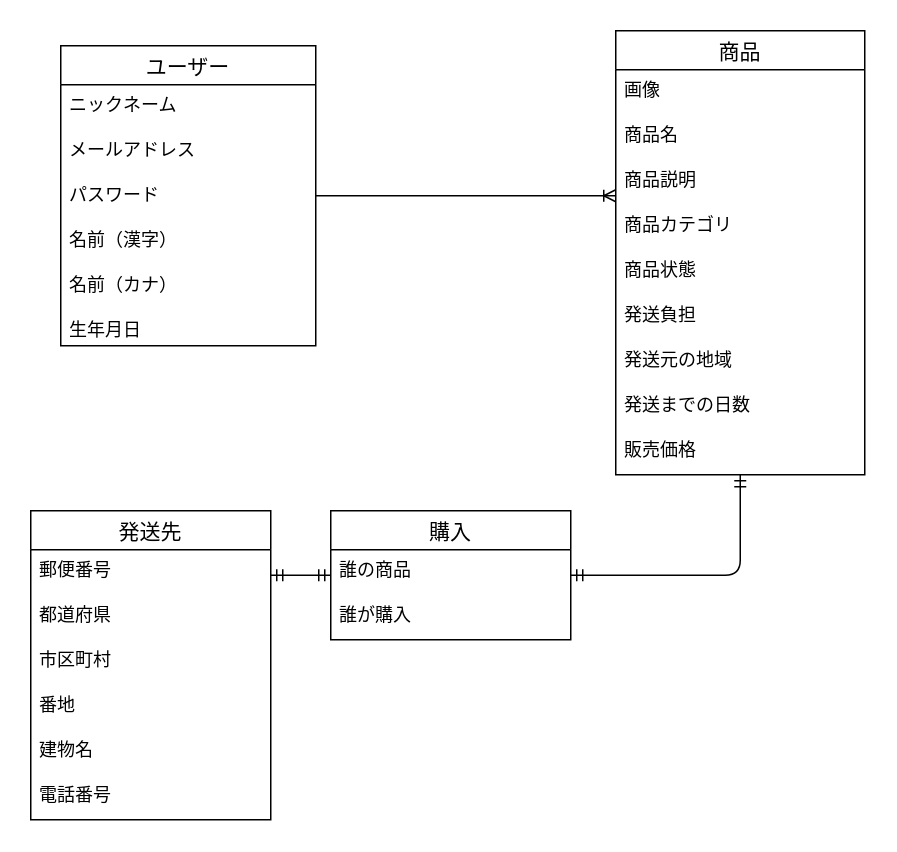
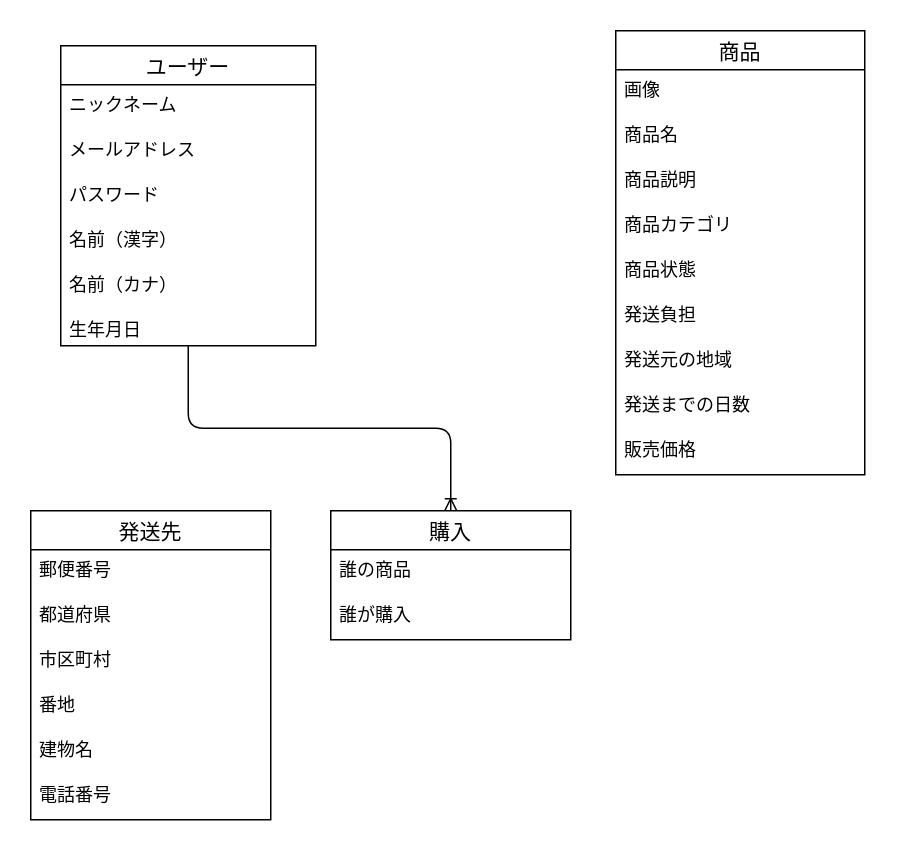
edge "ユーザー" -> "商品": removed
edge "ユーザー" -> "購入": added
edge "購入" -- "発送先": removed
edge "商品" -- "購入": removed
